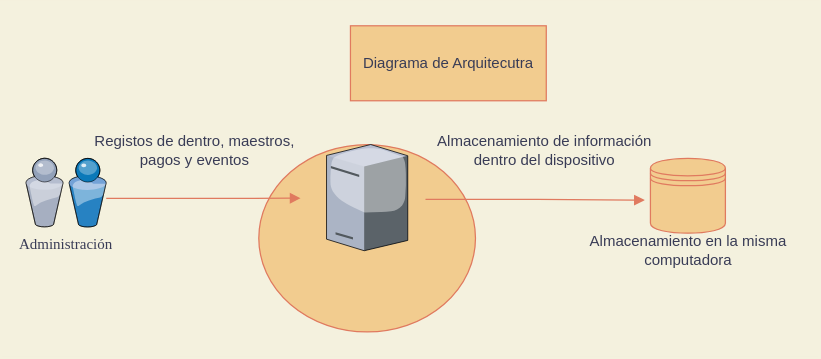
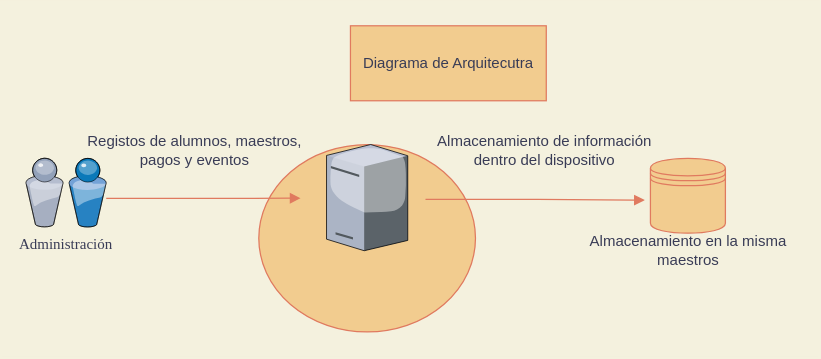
node "Registos de dentro, maestros, pagos y eventos": label "Registos de dentro, maestros, pagos y eventos" -> "Registos de alumnos, maestros, pagos y eventos"
node "Almacenamiento en la misma computadora": label "Almacenamiento en la misma computadora" -> "Almacenamiento en la misma maestros"
